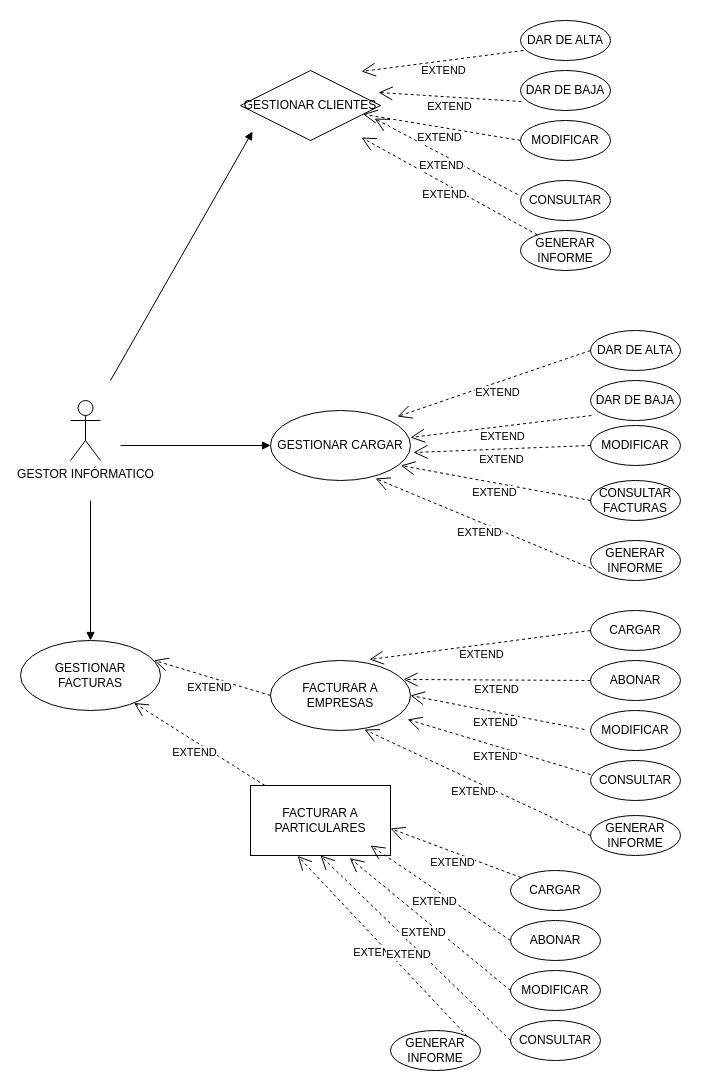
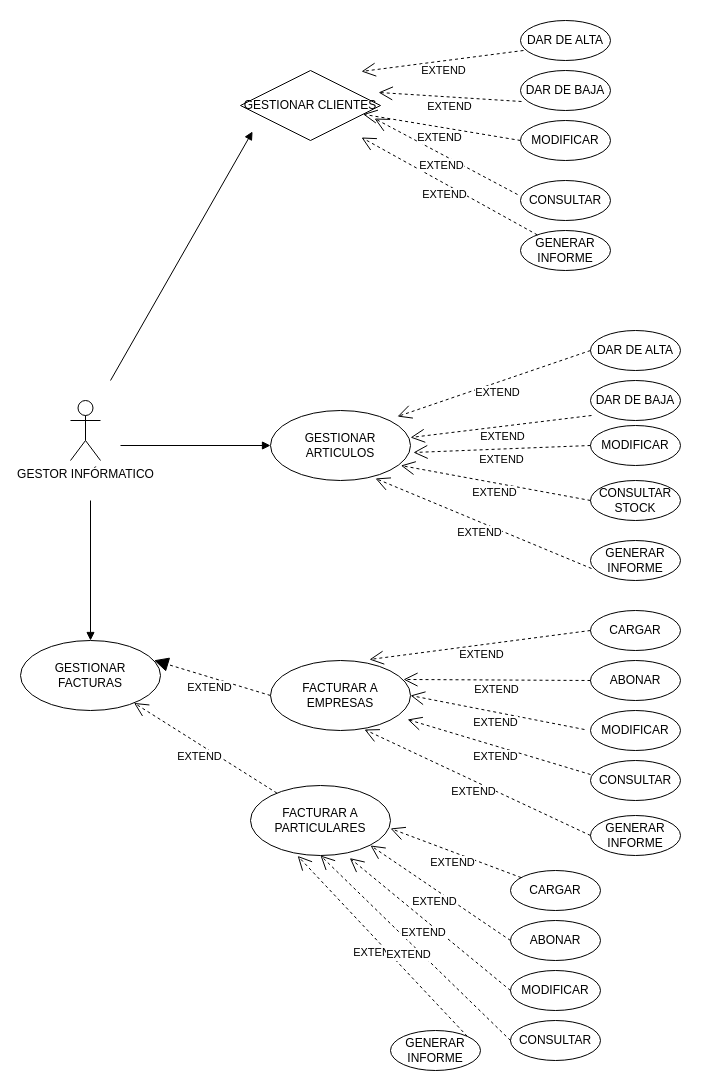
node "GESTIONAR CARGAR": label "GESTIONAR CARGAR" -> "GESTIONAR ARTICULOS"
node "CONSULTAR FACTURAS": label "CONSULTAR FACTURAS" -> "CONSULTAR STOCK"
edge "FACTURAR A EMPRESAS" -> "GESTIONAR FACTURAS": arrowhead open -> block
node "FACTURAR A PARTICULARES": shape rectangle -> ellipse
